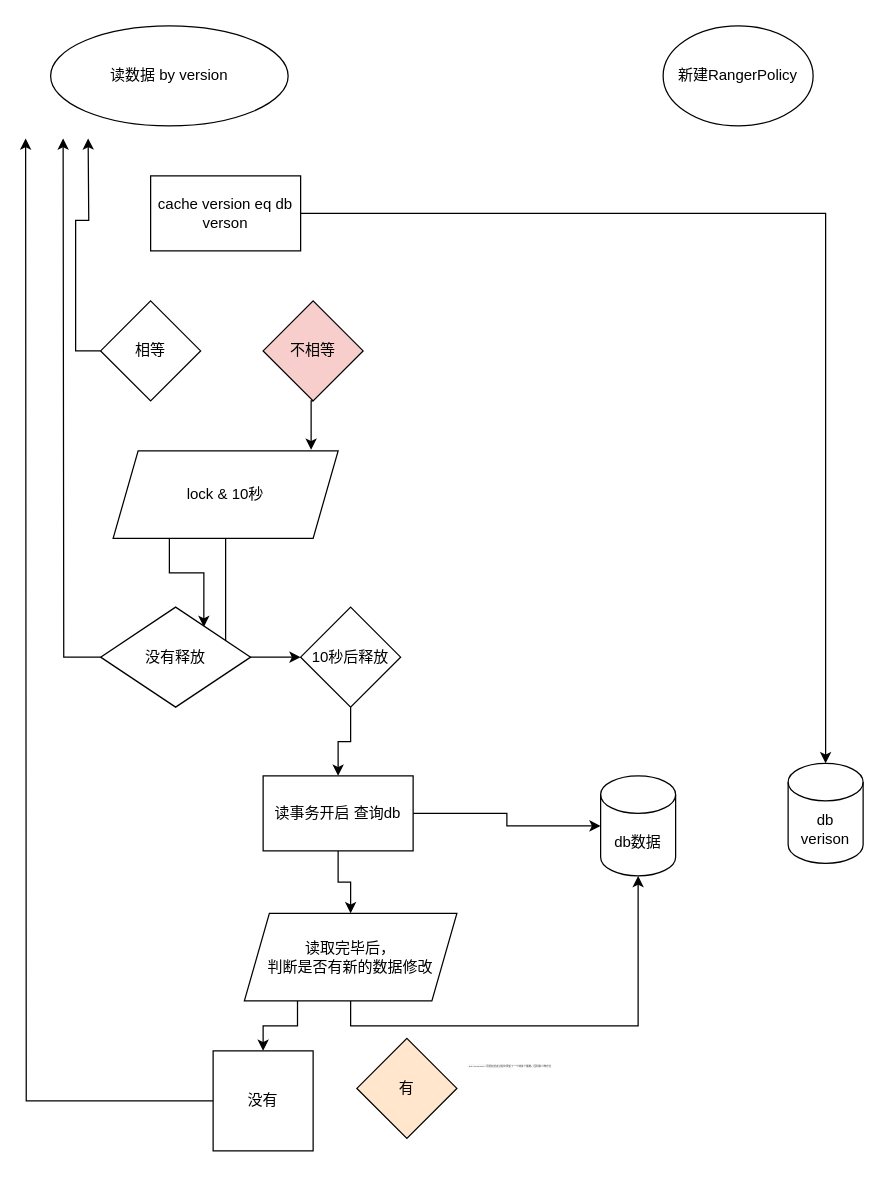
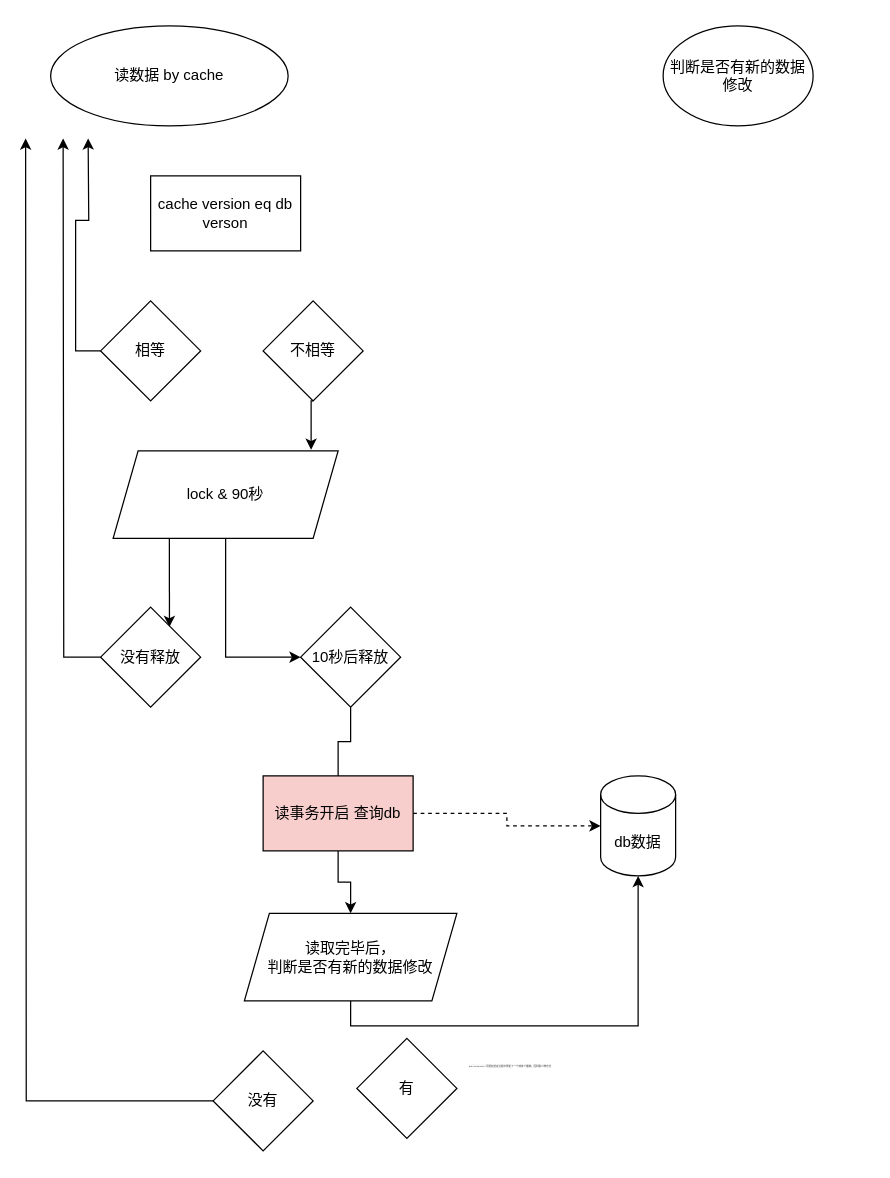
node "读数据 by version": label "读数据 by version" -> "读数据 by cache"
node "新建RangerPolicy": label "新建RangerPolicy" -> "判断是否有新的数据修改"
edge "cache version eq db verson" -> "db verison": removed
node "不相等": fillcolor #f8cecc -> #ffffff
node "lock & 10秒": label "lock & 10秒" -> "lock & 90秒"
node "没有释放": size 150x100 -> 100x100
edge "10秒后释放" -> "读事务开启 查询db": arrowhead classic -> none
node "读事务开启 查询db": fillcolor #ffffff -> #f8cecc
node "db verison": removed
edge "读事务开启 查询db" -> "db数据": style solid -> dashed
edge "读取完毕后， 判断是否有新的数据修改" -> "没有": removed
node "有": fillcolor #ffe6cc -> #ffffff
node "没有": shape rectangle -> diamond
